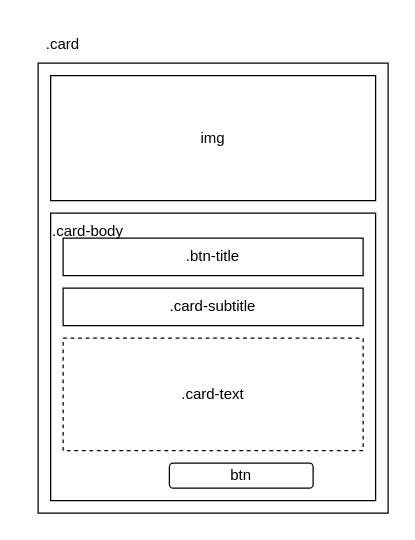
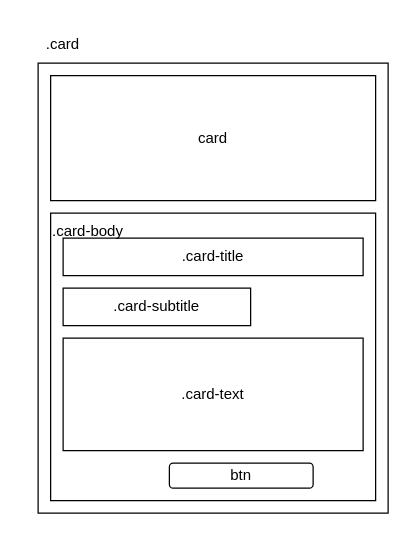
node "img": label "img" -> "card"
node ".btn-title": label ".btn-title" -> ".card-title"
node ".card-subtitle": size 300x38 -> 188x38
node ".card-text": style dashed -> solid
